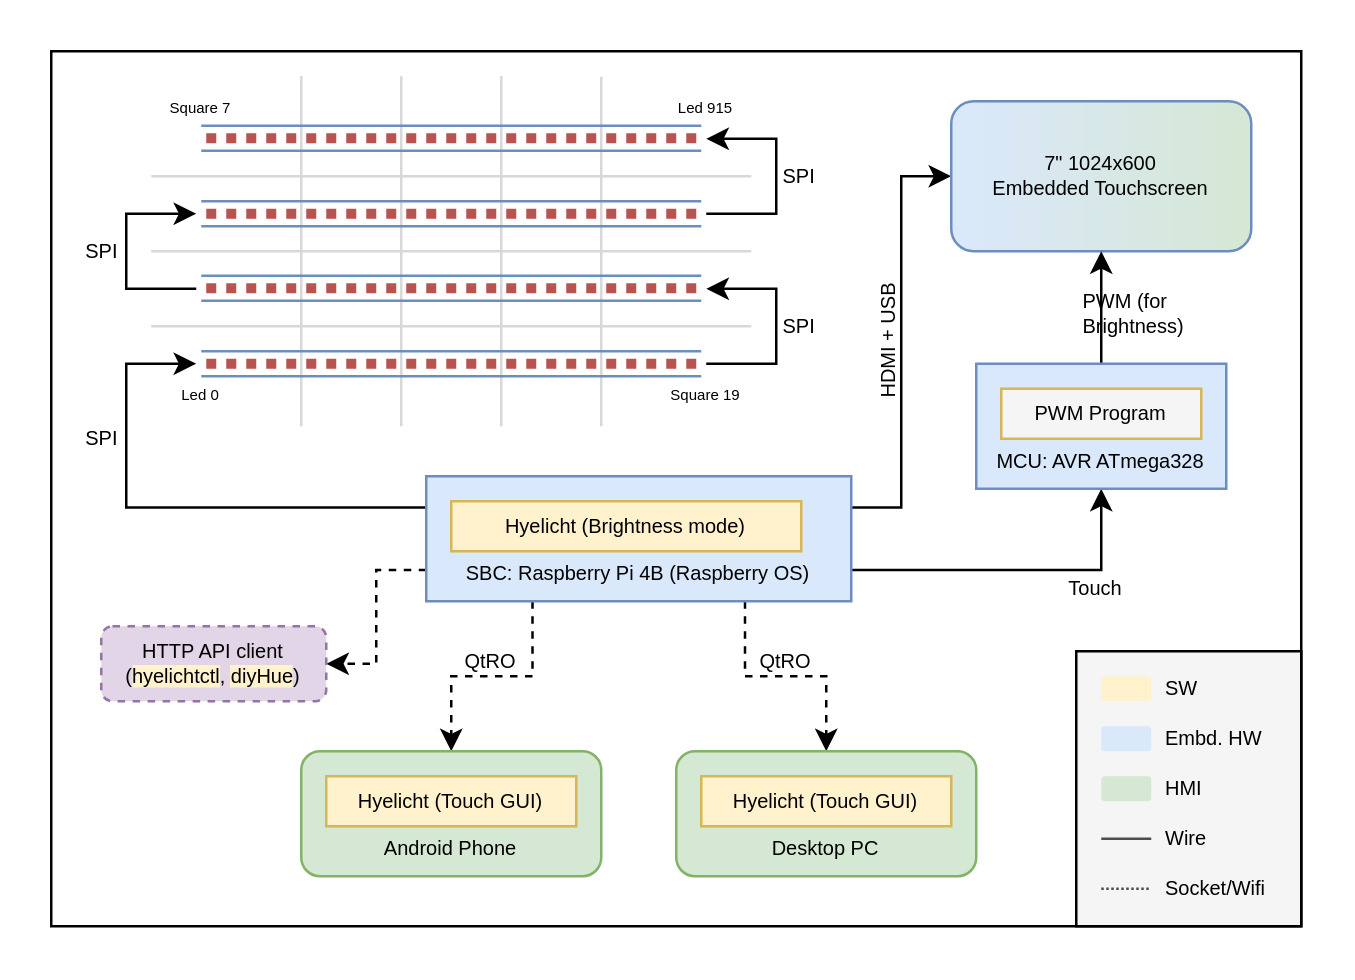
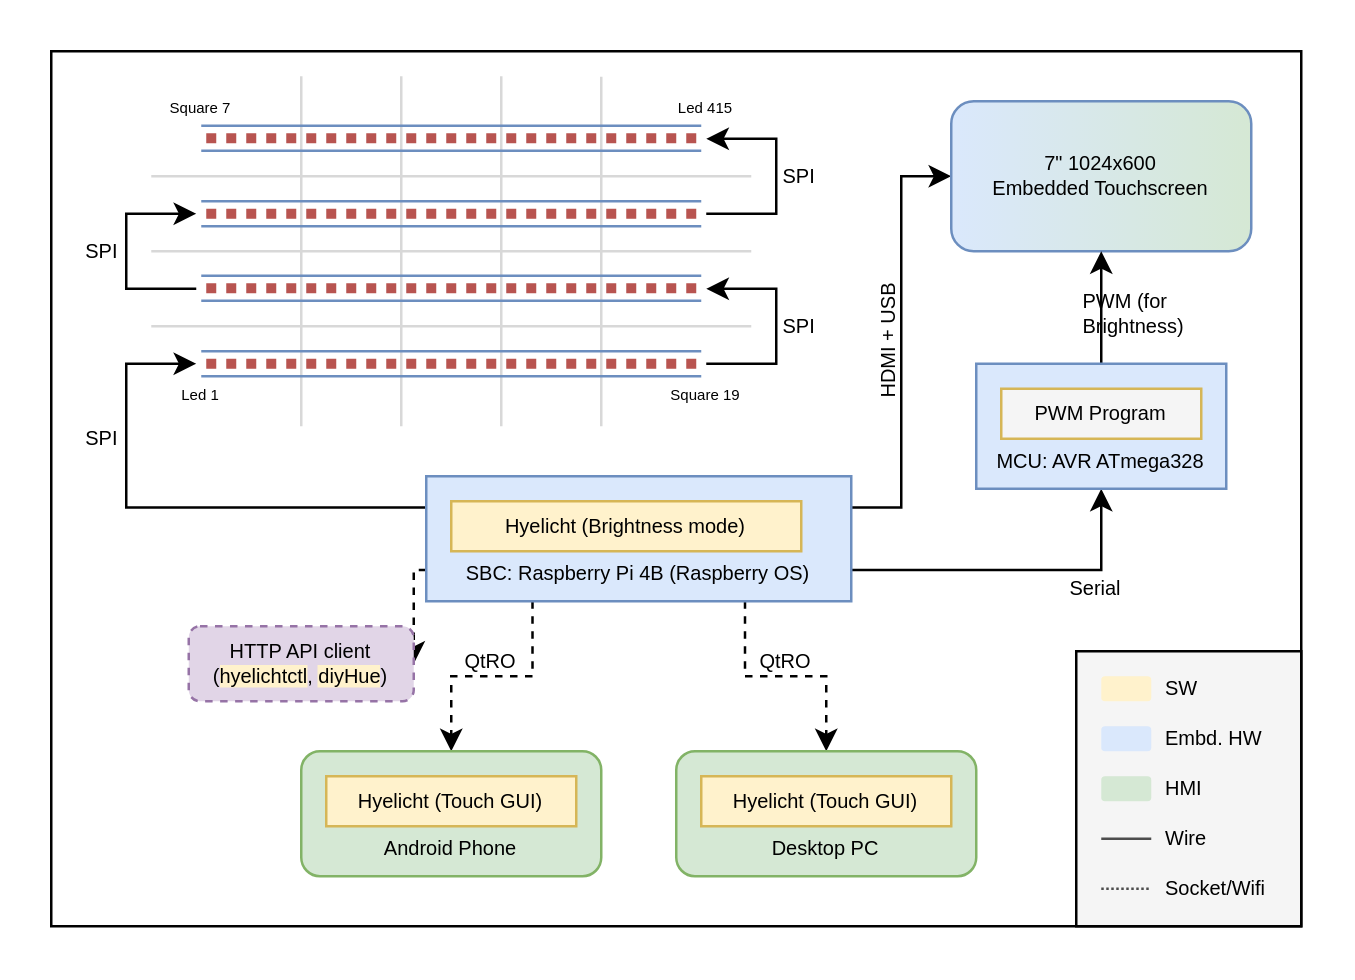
node "Led 915": label "Led 915" -> "Led 415"
node "Led 0": label "Led 0" -> "Led 1"
node "Touch": label "Touch" -> "Serial"
node "HTTP API client (hyelichtctl, diyHue)": moved (214, 664) -> (301, 664)
